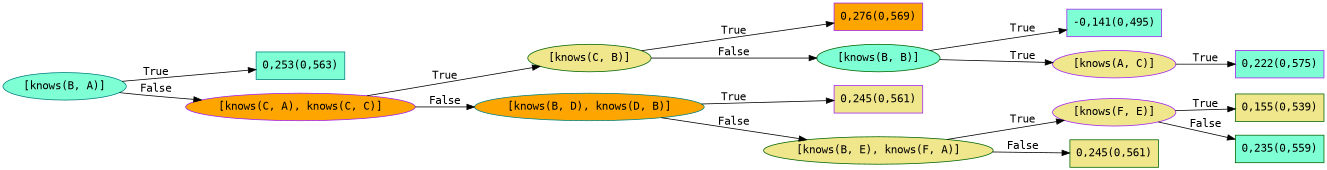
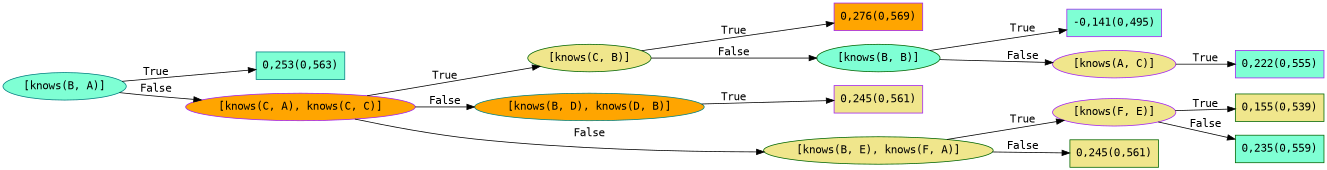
edge "[knows(B, B)]" -> "[knows(A, C)]": label "True" -> "False"
node "0,222(0,575)": label "0,222(0,575)" -> "0,222(0,555)"
edge "[knows(B, D), knows(D, B)]" -> "[knows(B, E), knows(F, A)]": now "[knows(C, A), knows(C, C)]" -> "[knows(B, E), knows(F, A)]"
